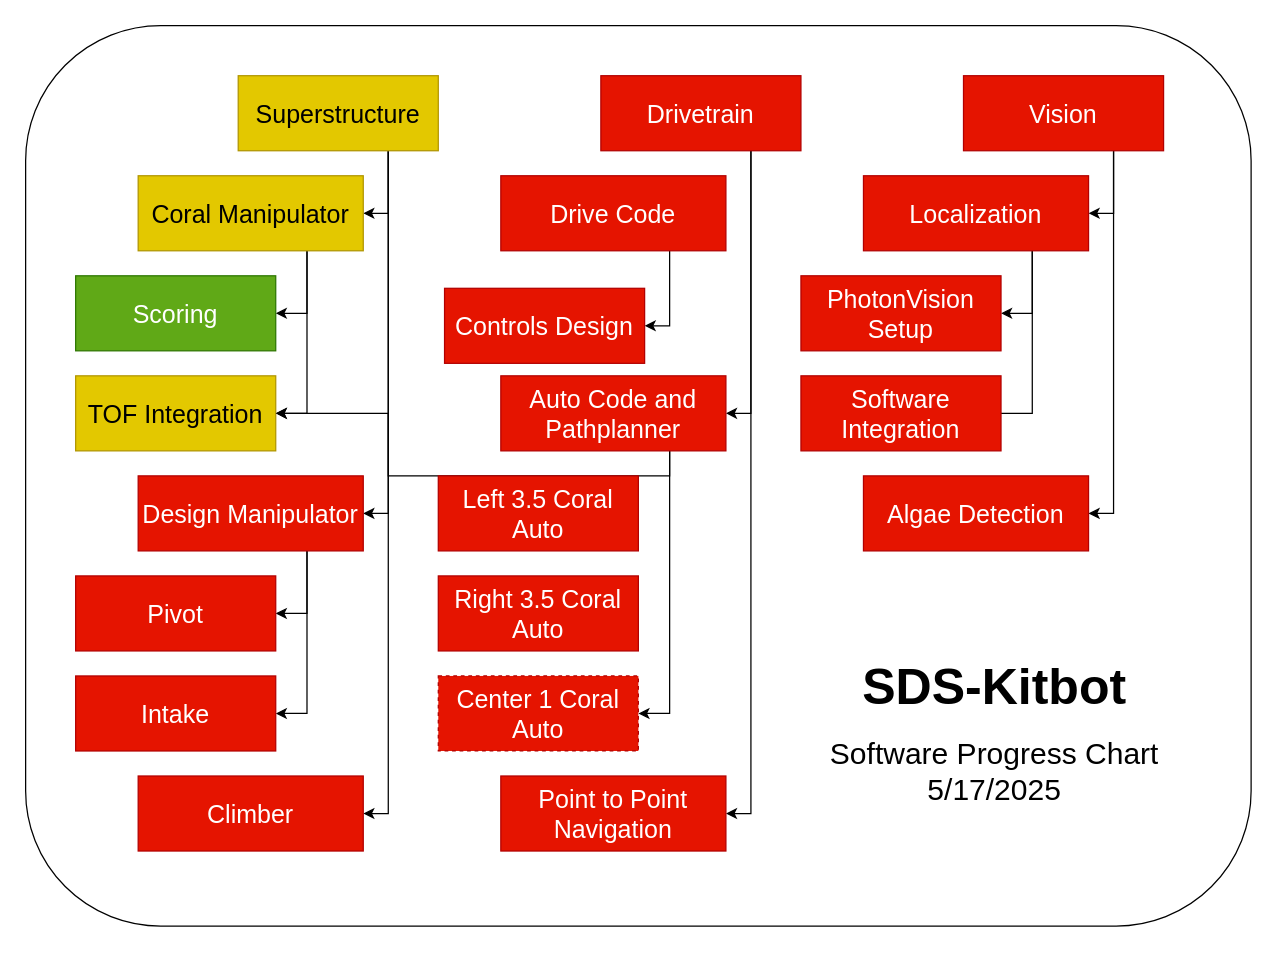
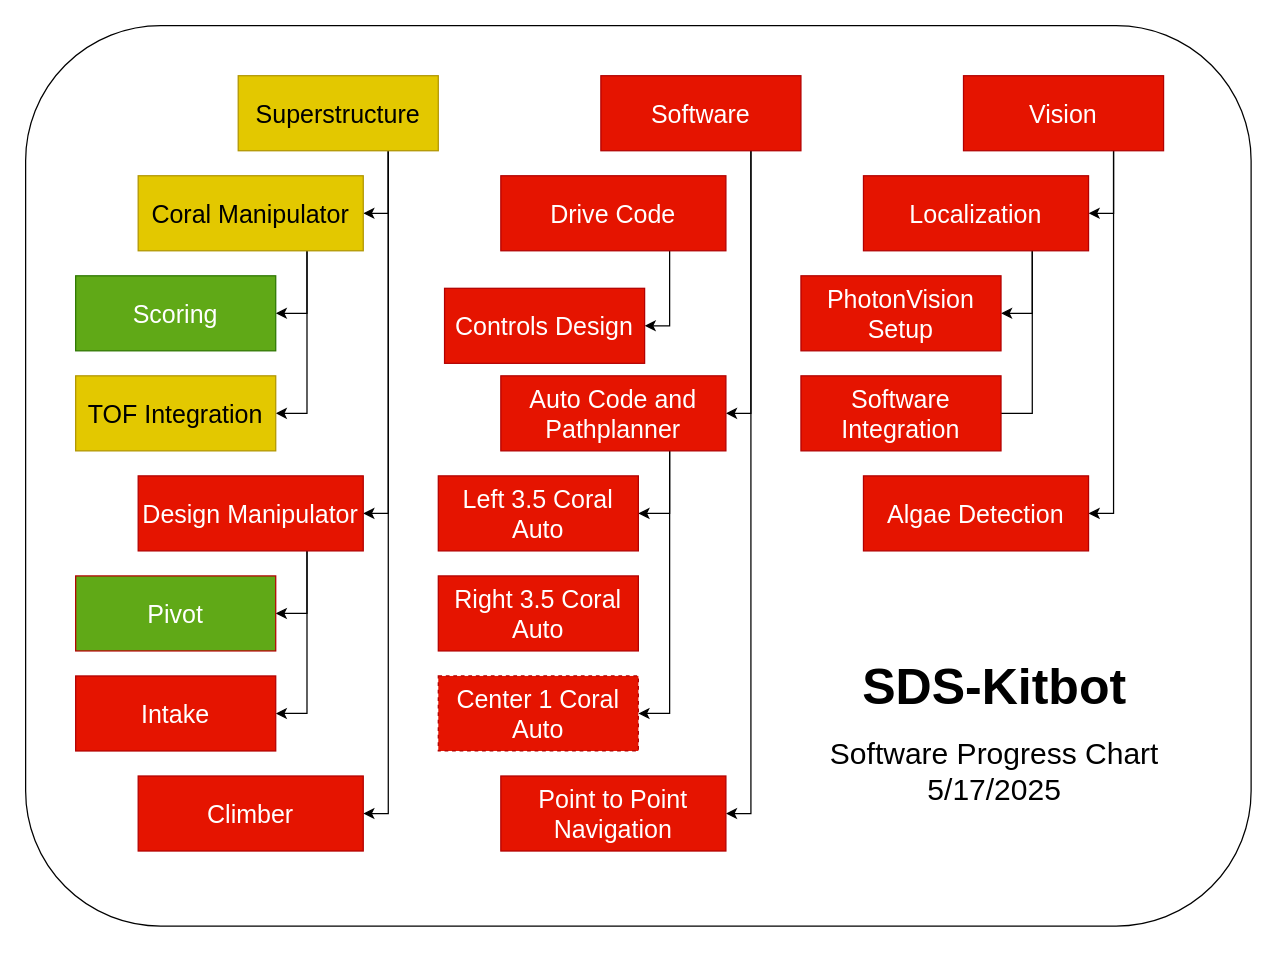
node "Drivetrain": label "Drivetrain" -> "Software"
edge "Auto Code and Pathplanner" -> "TOF Integration": now "Auto Code and Pathplanner" -> "Left 3.5 Coral Auto"
node "Pivot": fillcolor #e51400 -> #60a917
